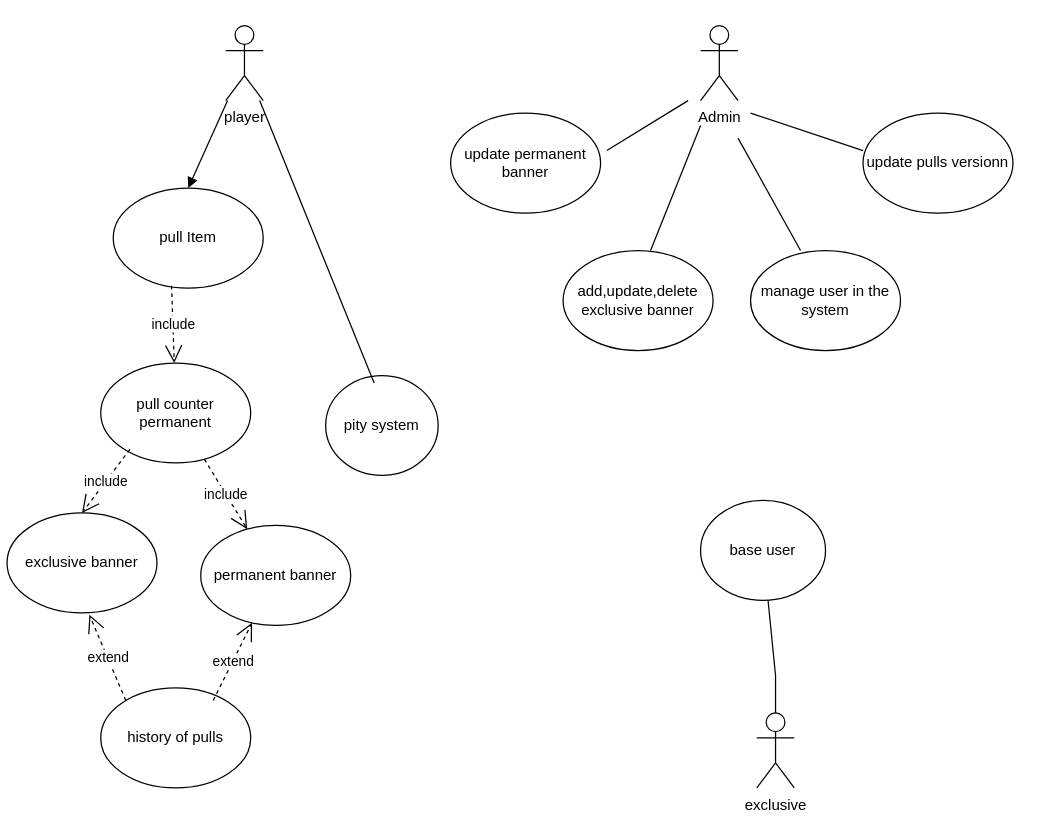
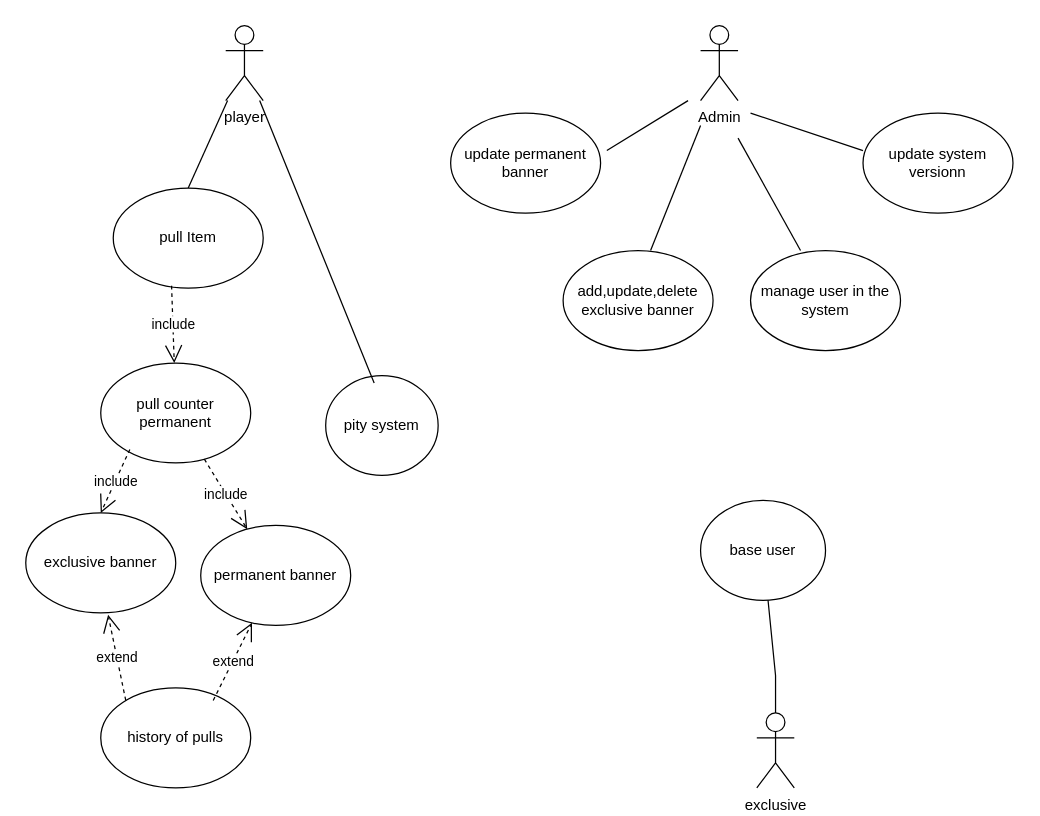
node "update pulls versionn": label "update pulls versionn" -> "update system versionn"
edge "player" -> "pull Item": arrowhead block -> none
node "exclusive banner": moved (82, 563) -> (101, 563)
